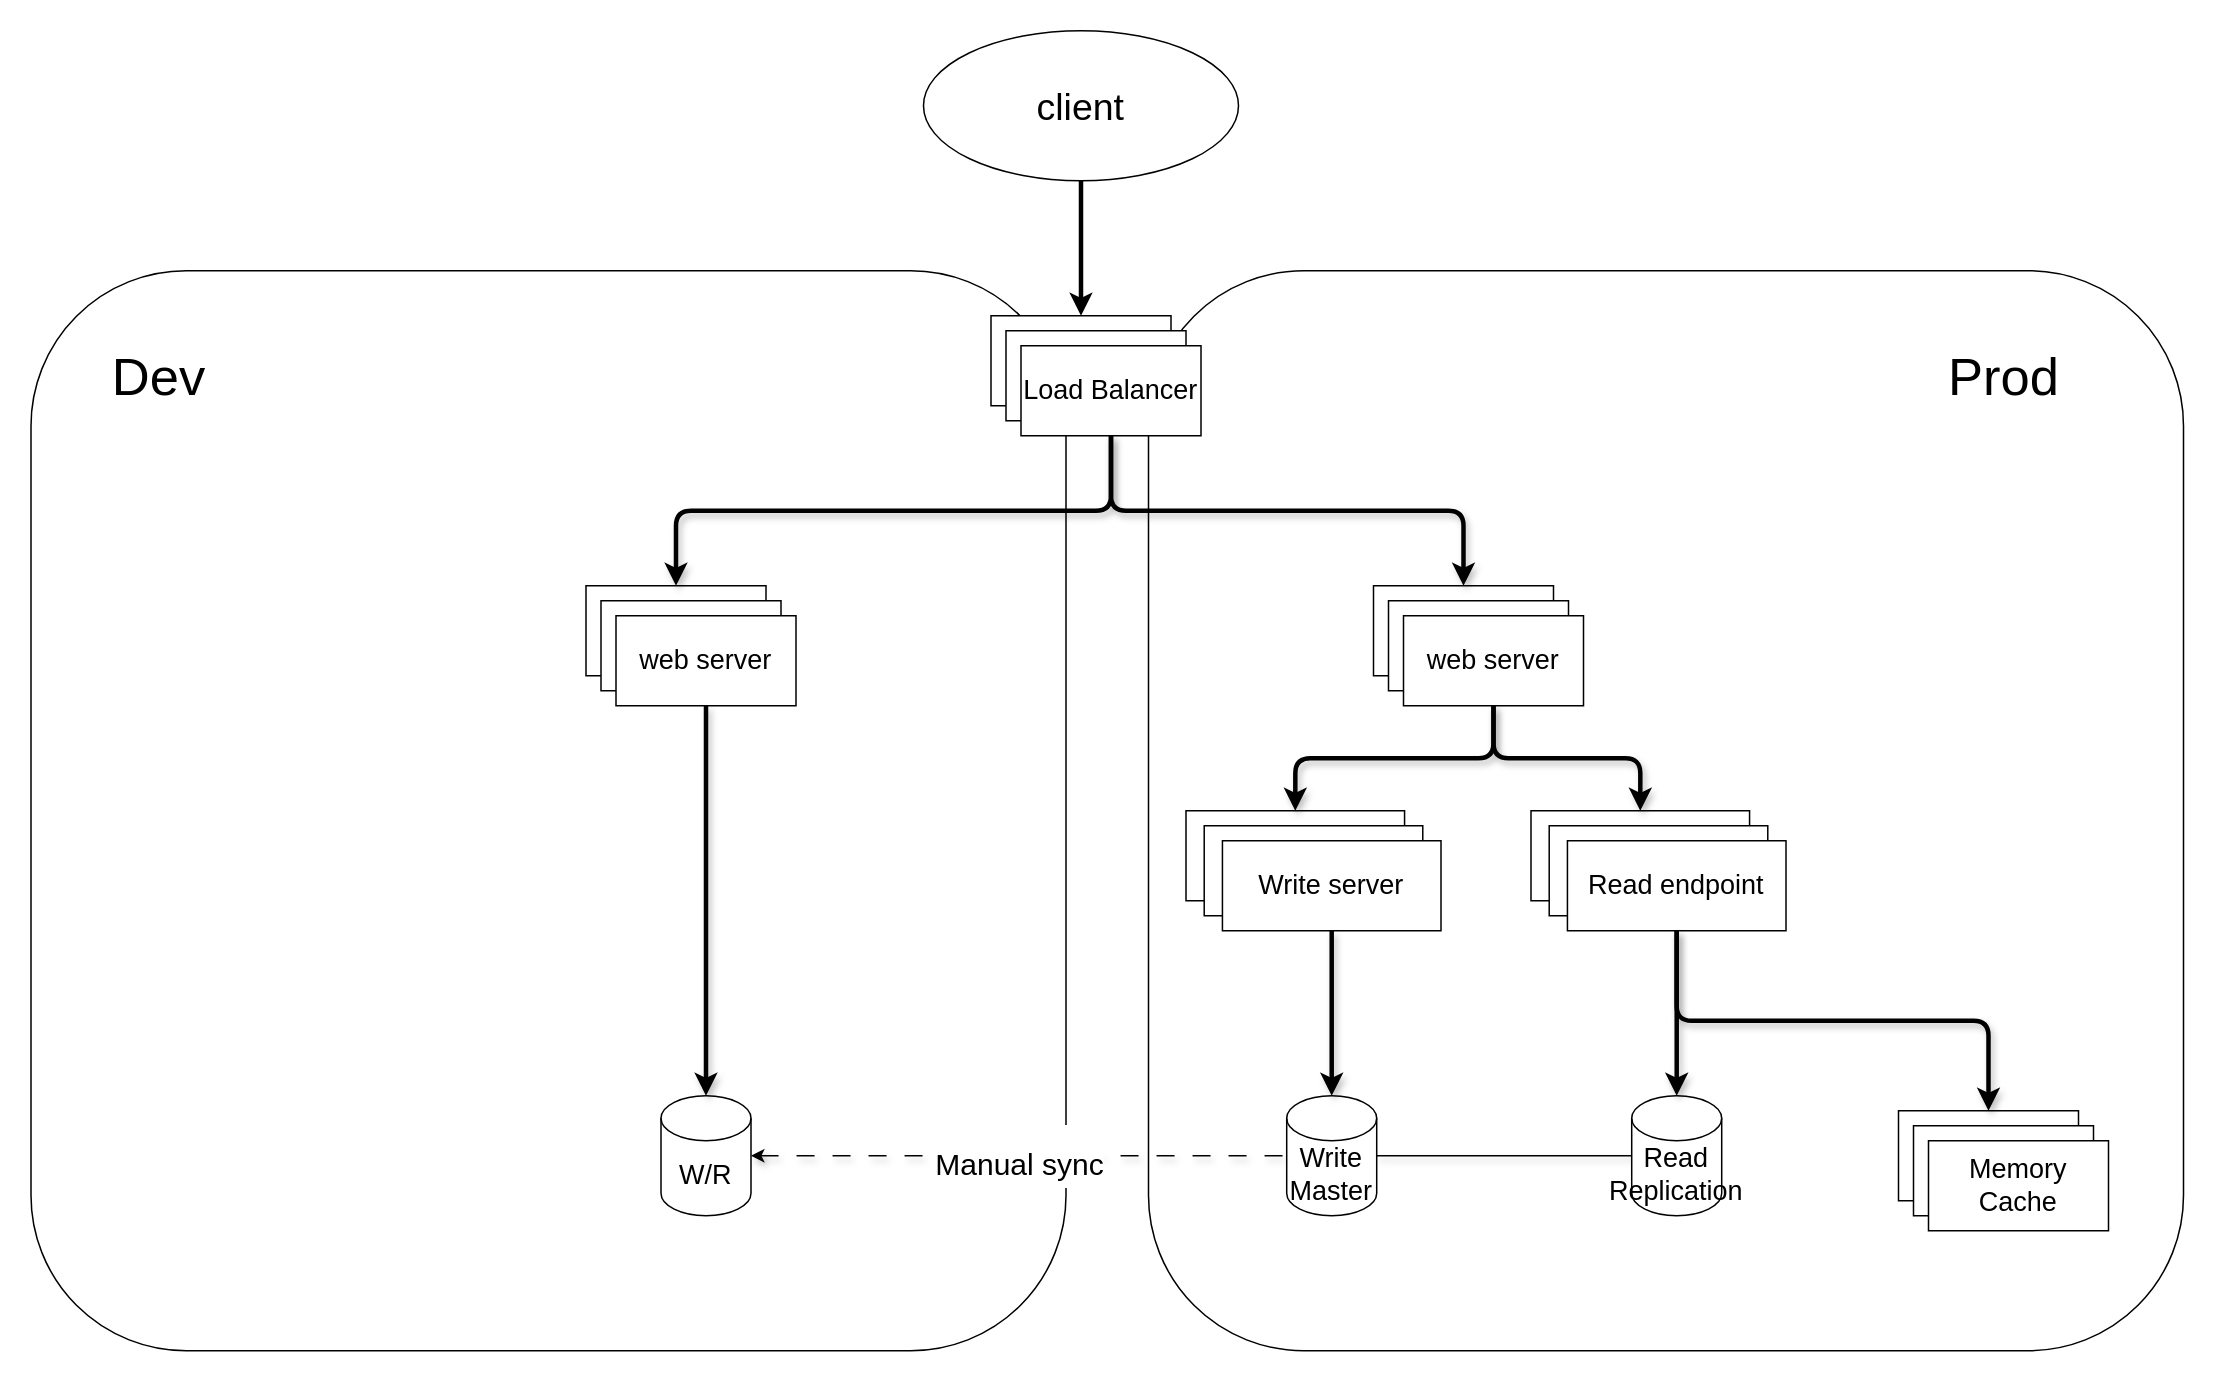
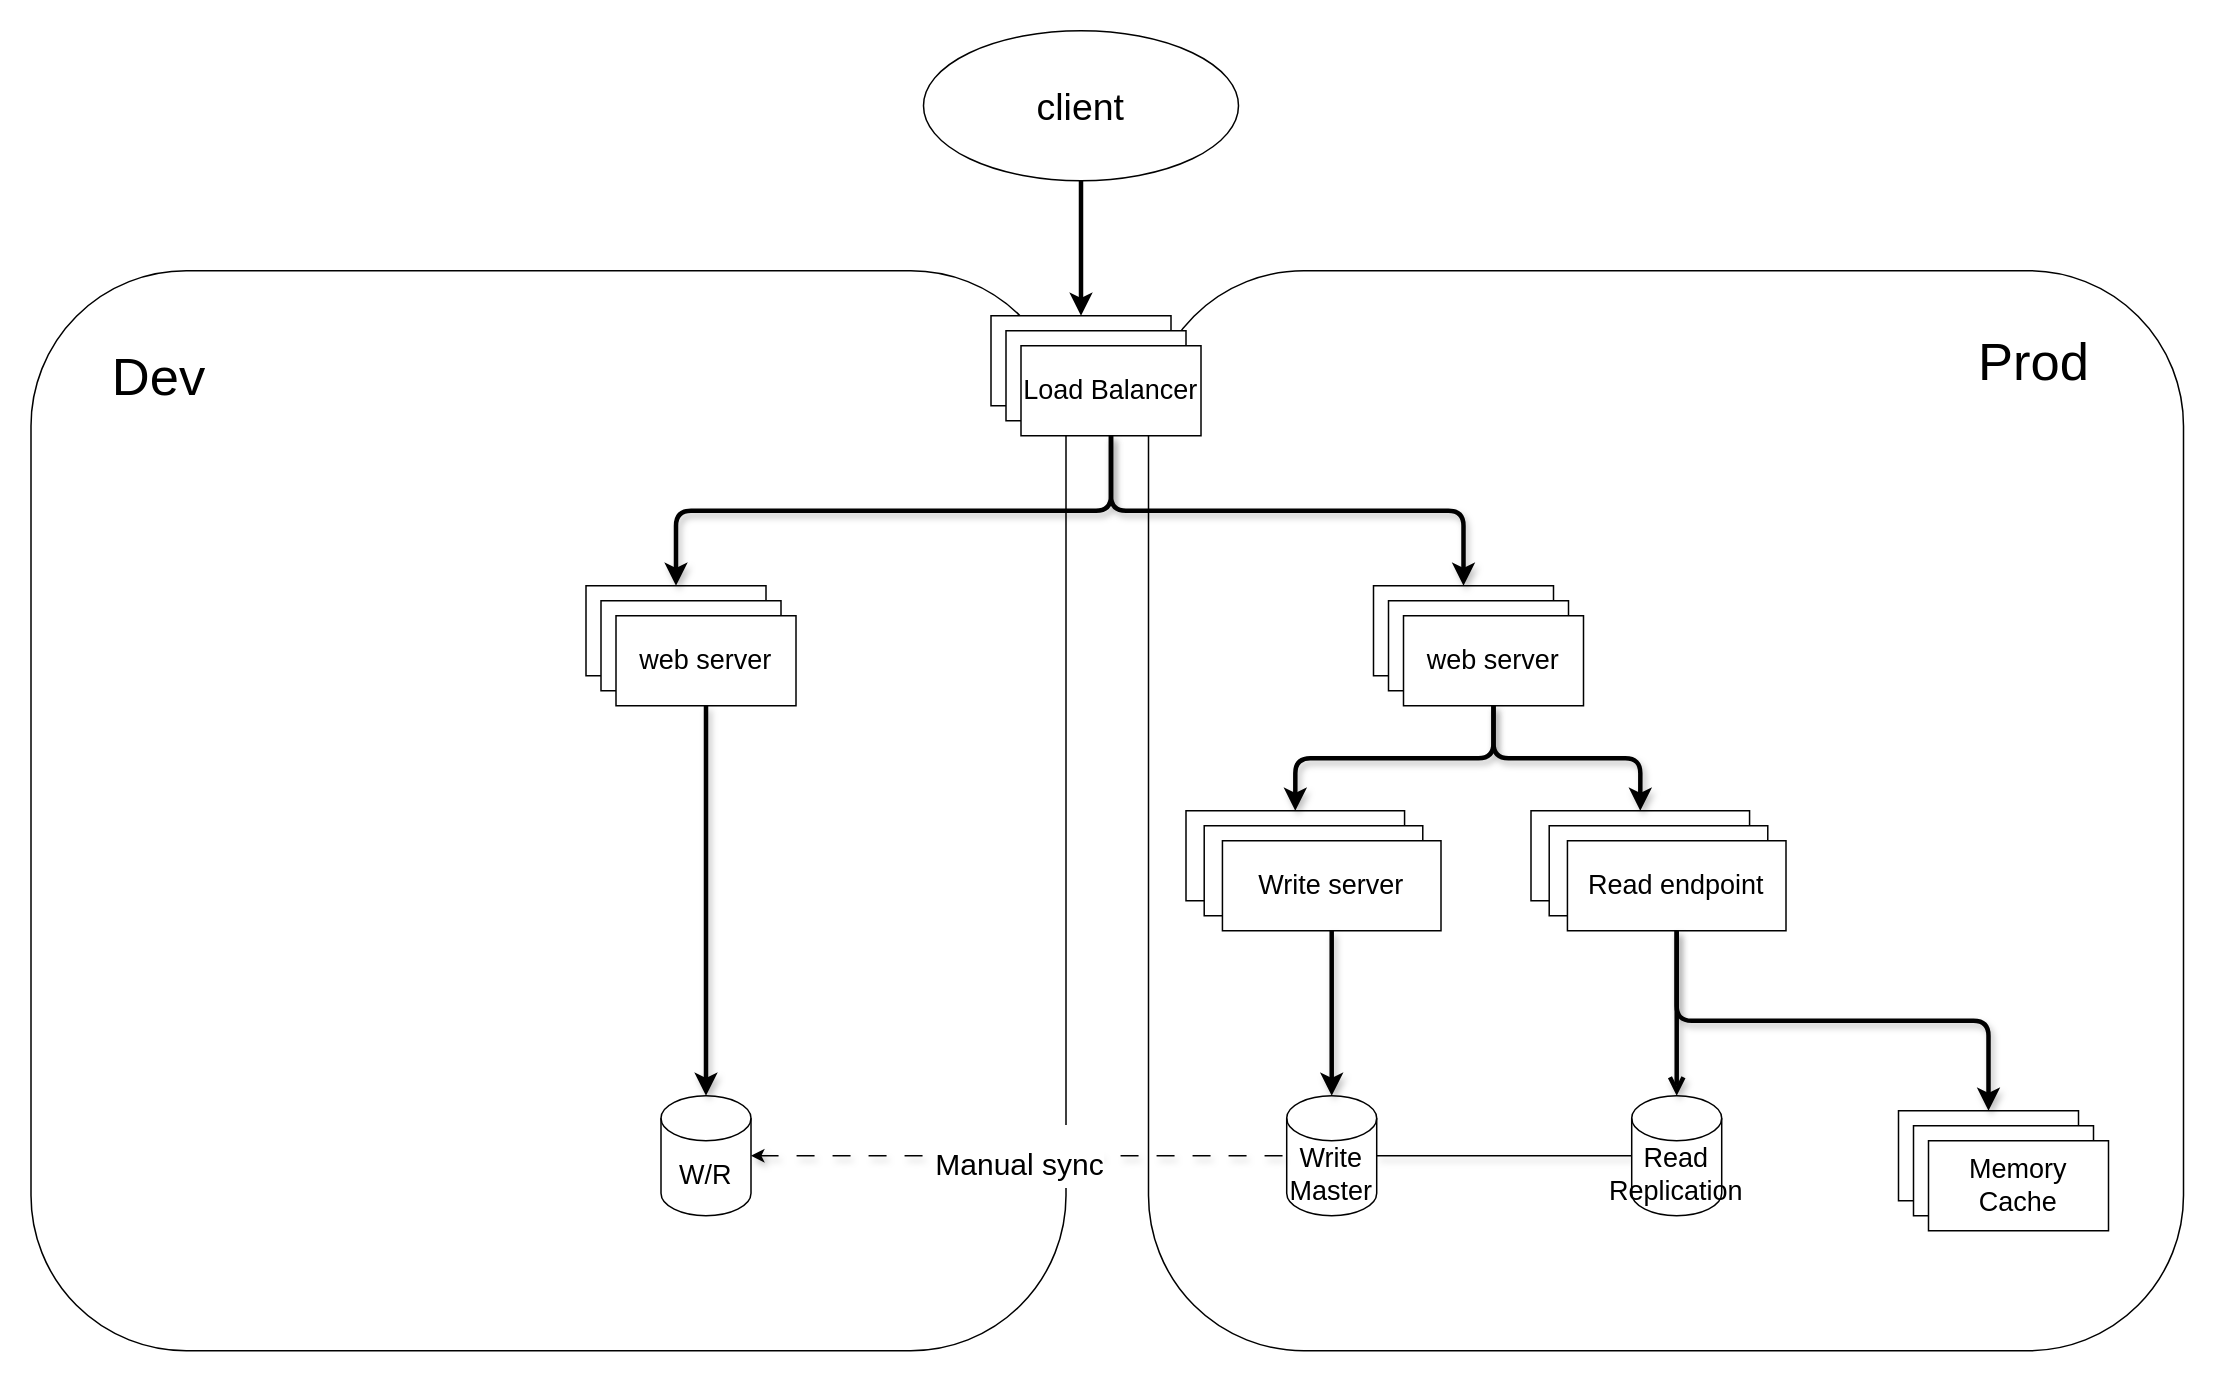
node "Prod": moved (2003, 376) -> (2033, 361)
edge "Read endpoint" -> "ReadReplication": arrowhead classic -> open
